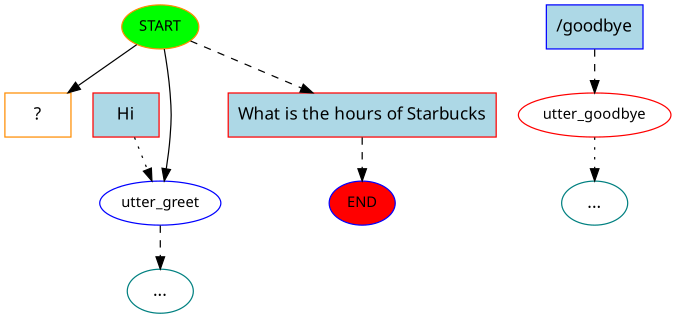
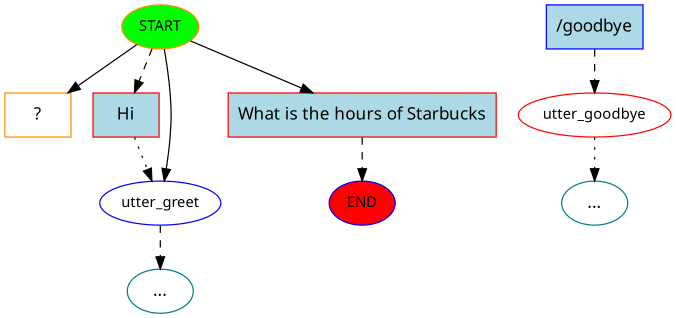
edge "START" -> "What is the hours of Starbucks": style dashed -> solid
edge "START" -> "Hi": added
